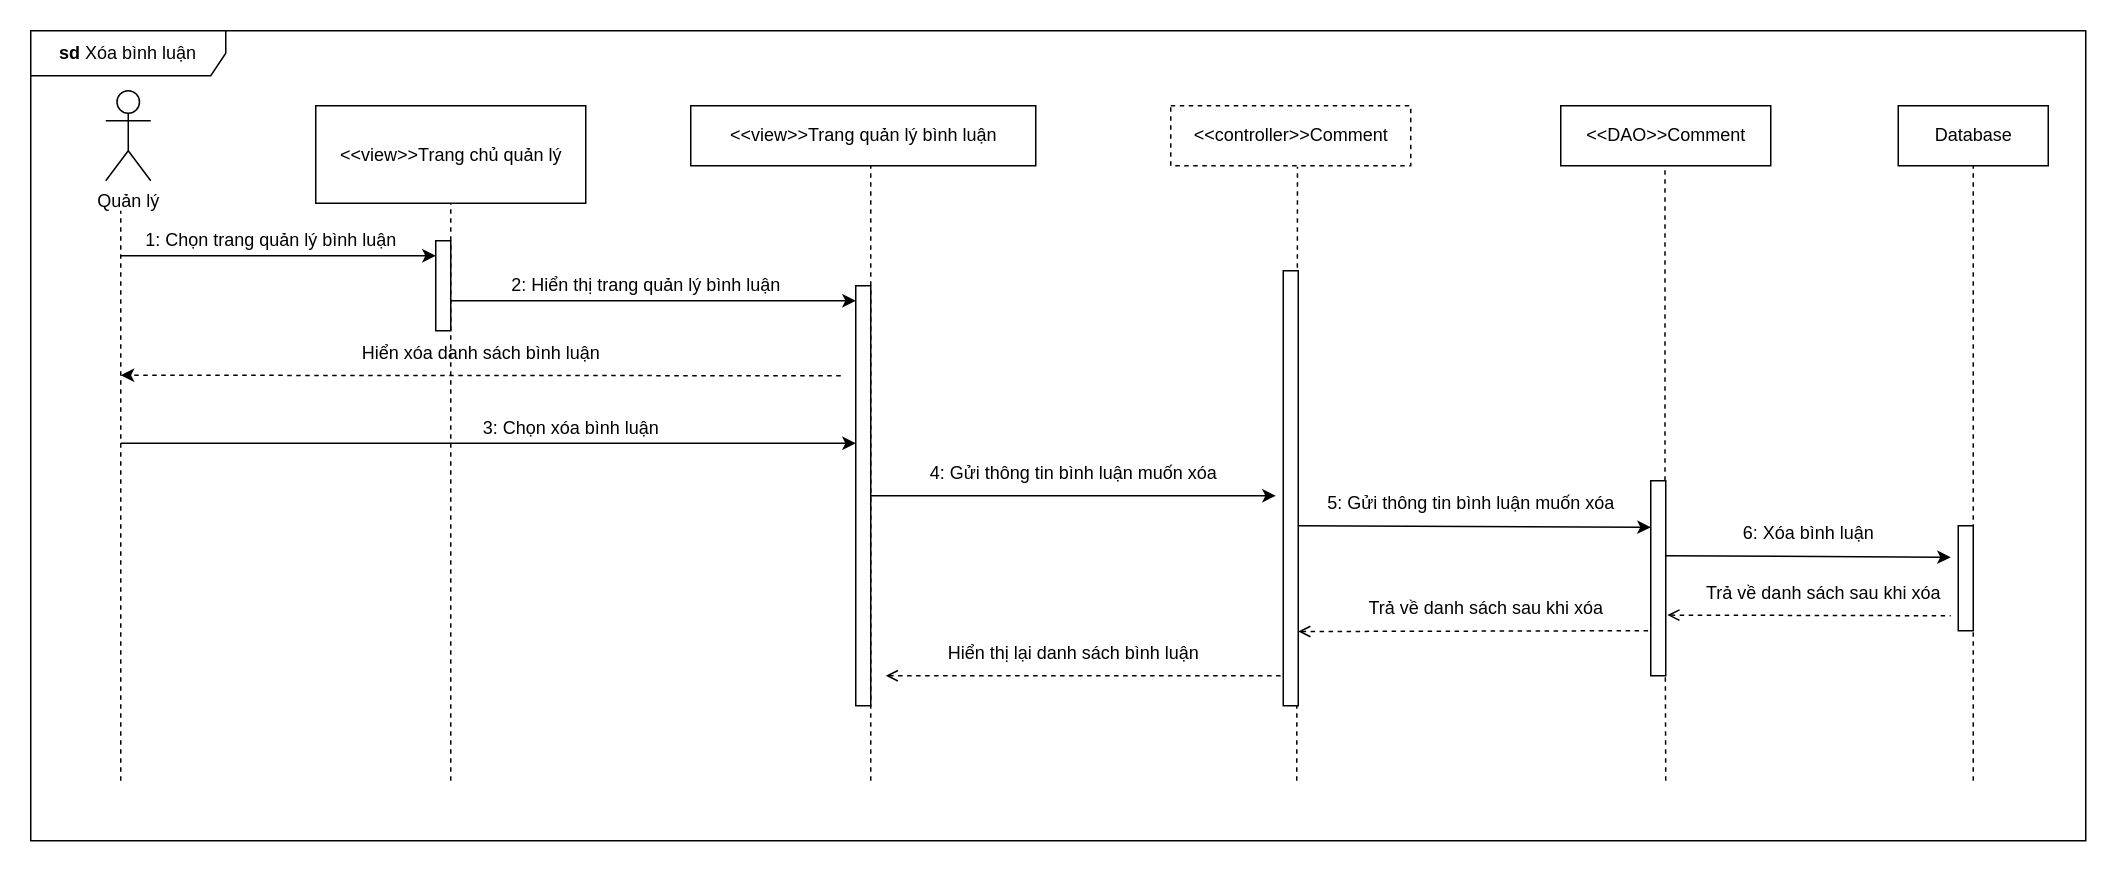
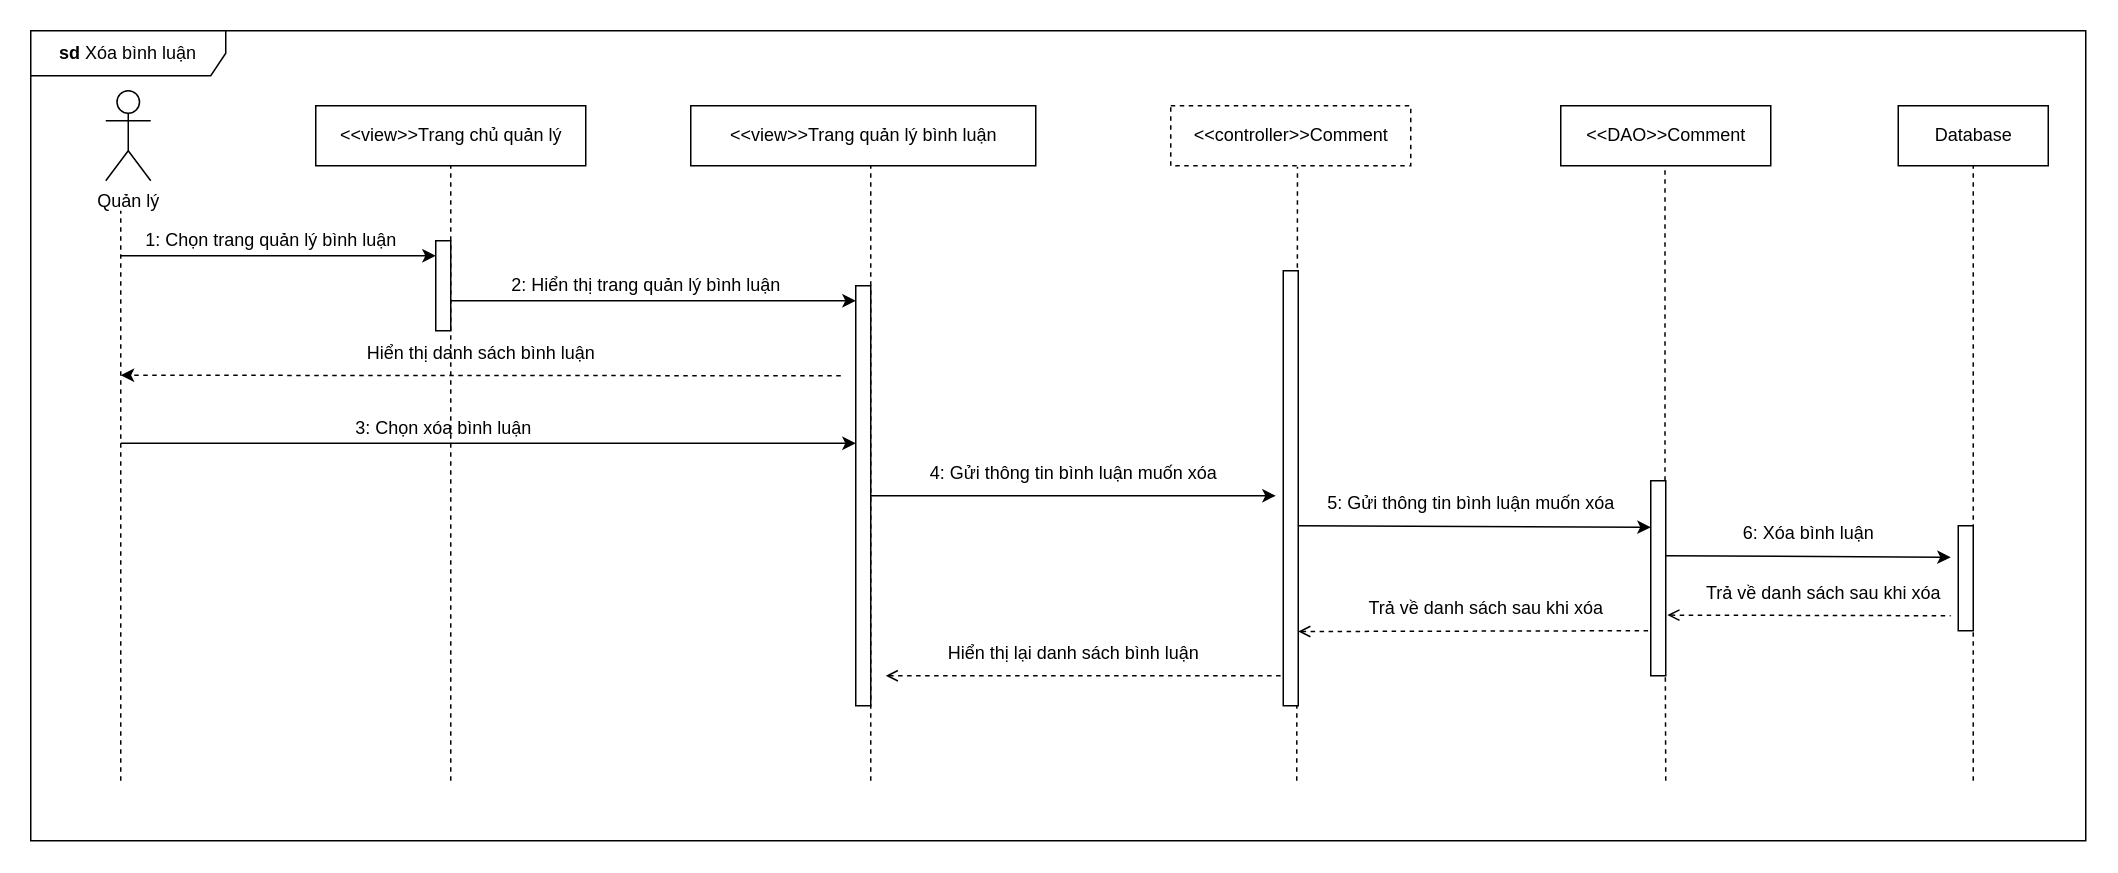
node "<<view>>Trang chủ quản lý": size 270x98 -> 270x60
node "Hiển xóa danh sách bình luận": label "Hiển xóa danh sách bình luận" -> "Hiển thị danh sách bình luận"
node "3: Chọn xóa bình luận": moved (571, 428) -> (443, 428)
